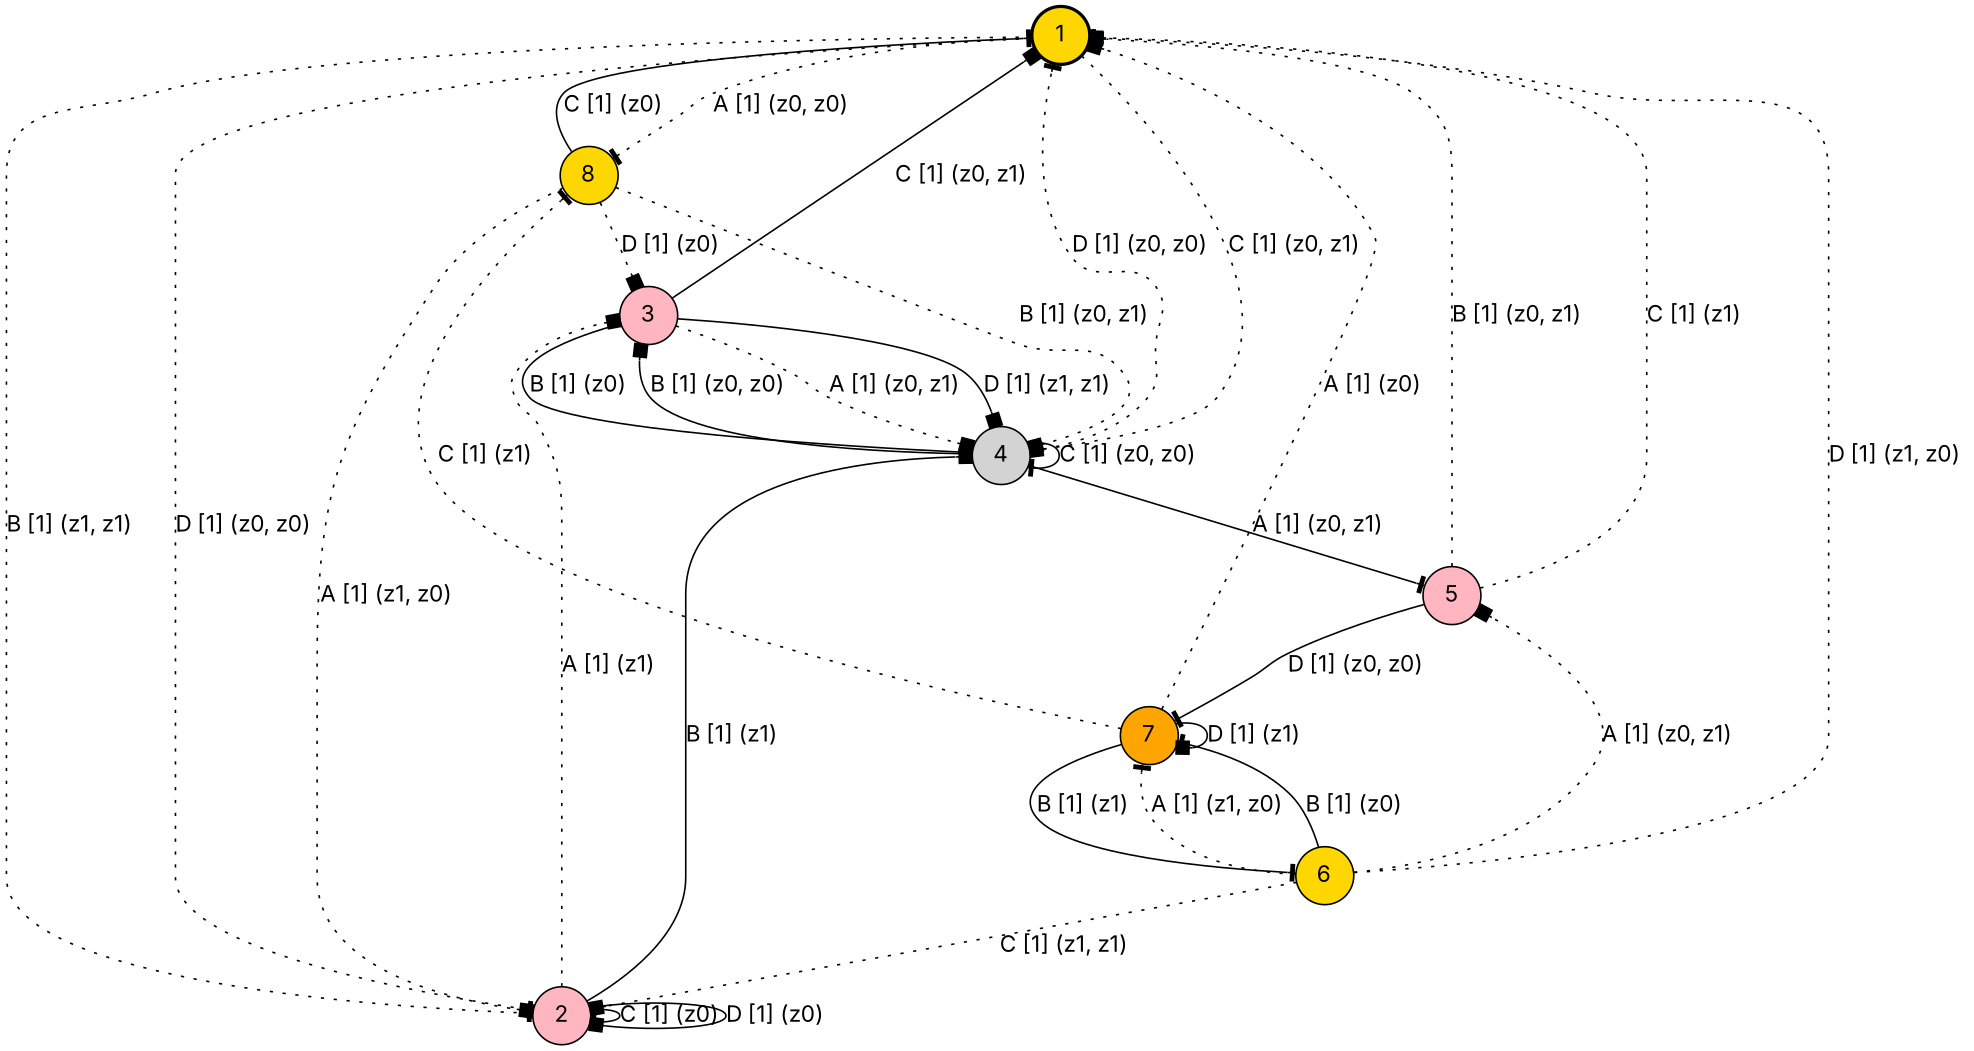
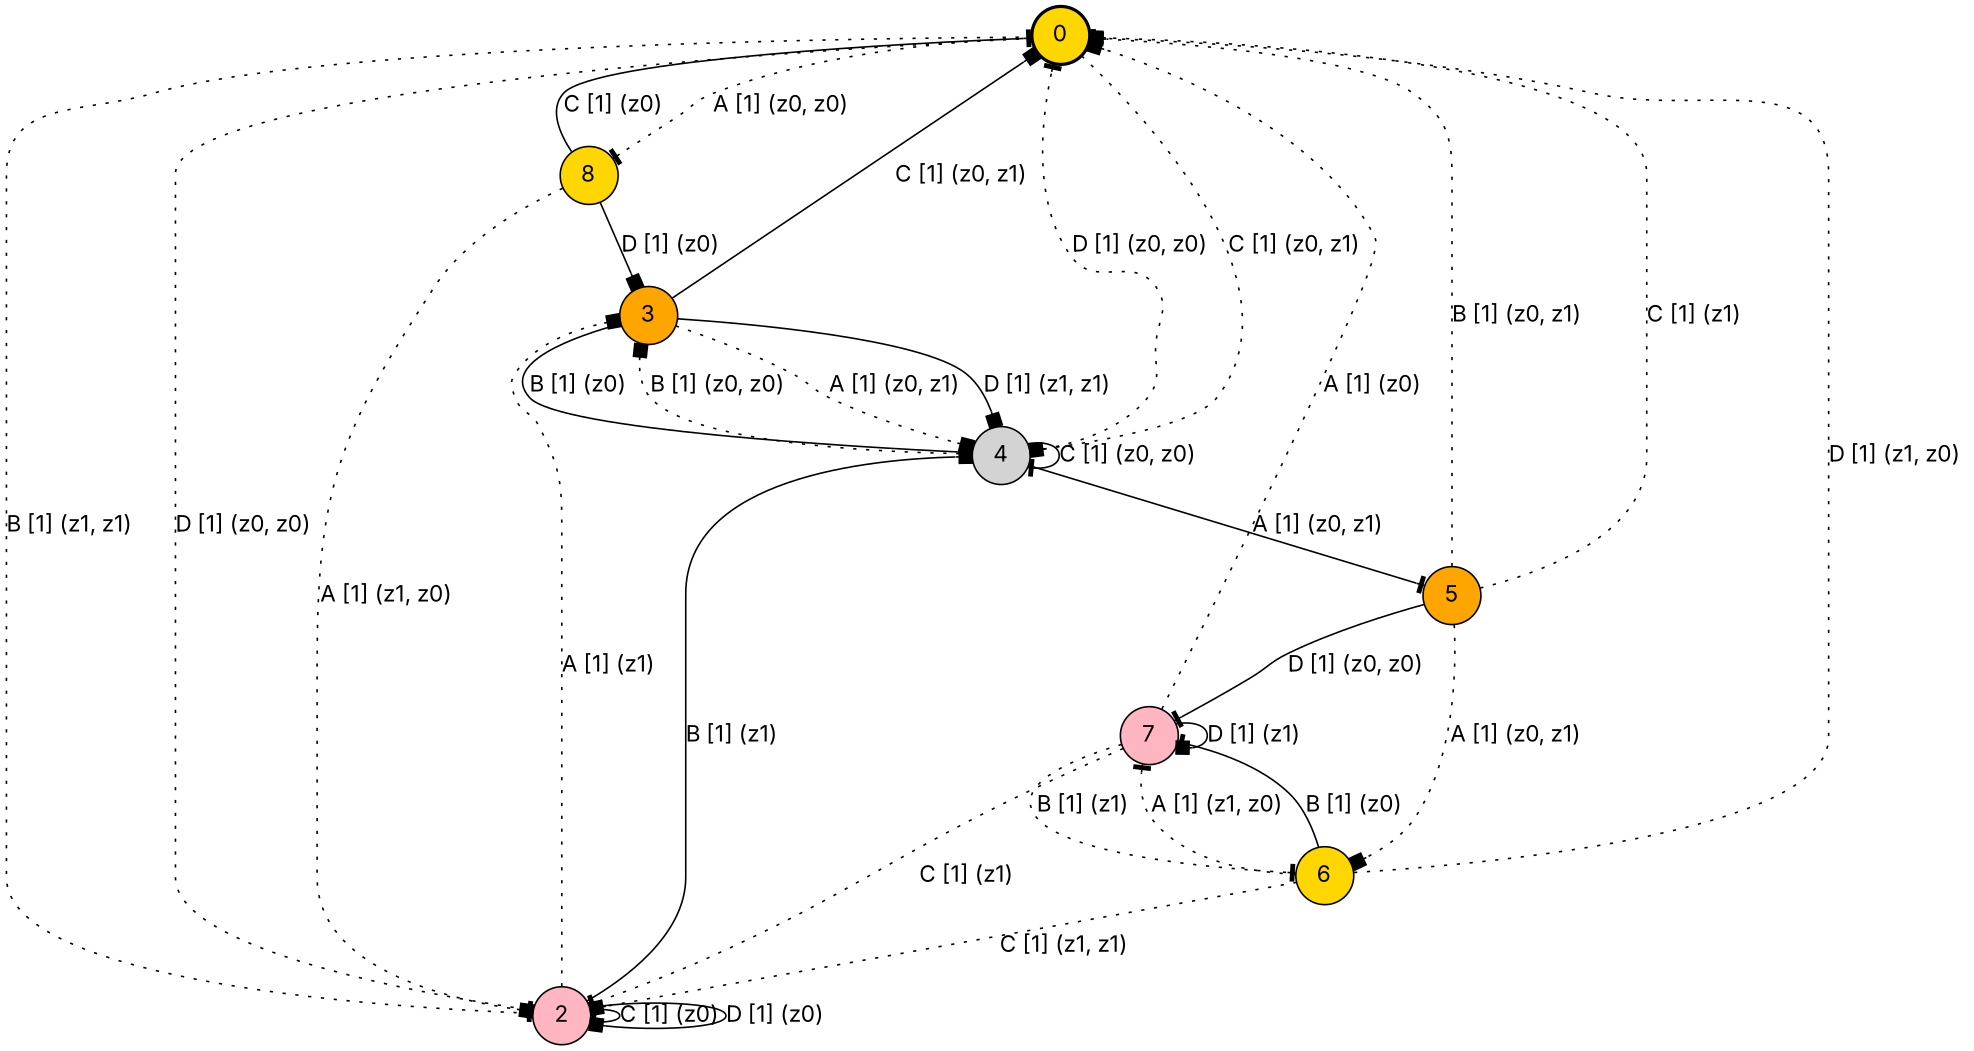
node "1": label "1" -> "0"
edge "8" -> "3": style dotted -> solid
edge "8" -> "4": removed, label "B [1] (z0, z1)"
node "3": fillcolor lightpink -> orange
edge "4" -> "3": style solid -> dotted
edge "7" -> "8": now "7" -> "2"
node "5": fillcolor lightpink -> orange
node "7": fillcolor orange -> lightpink
edge "6" -> "5": reversed
edge "7" -> "6": style solid -> dotted
